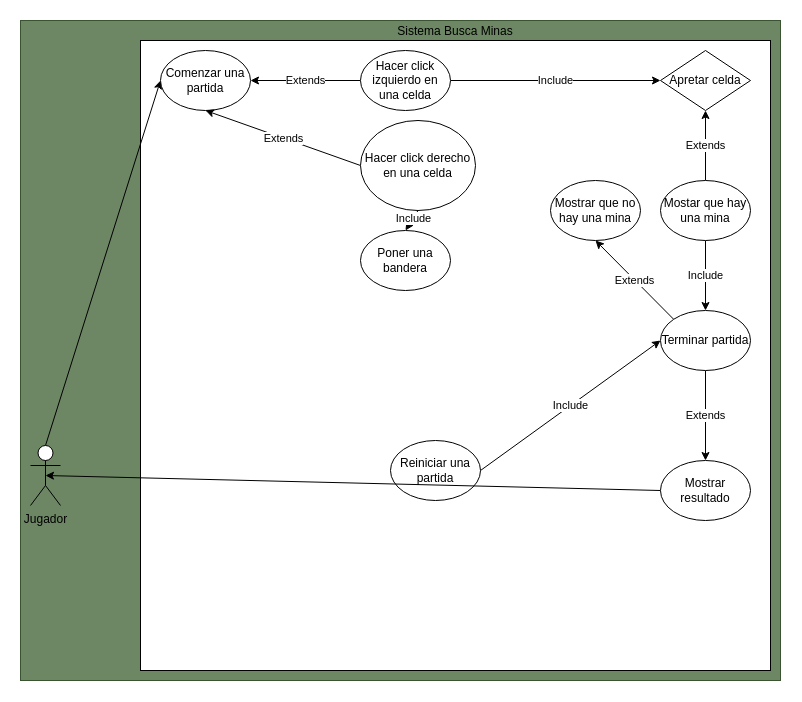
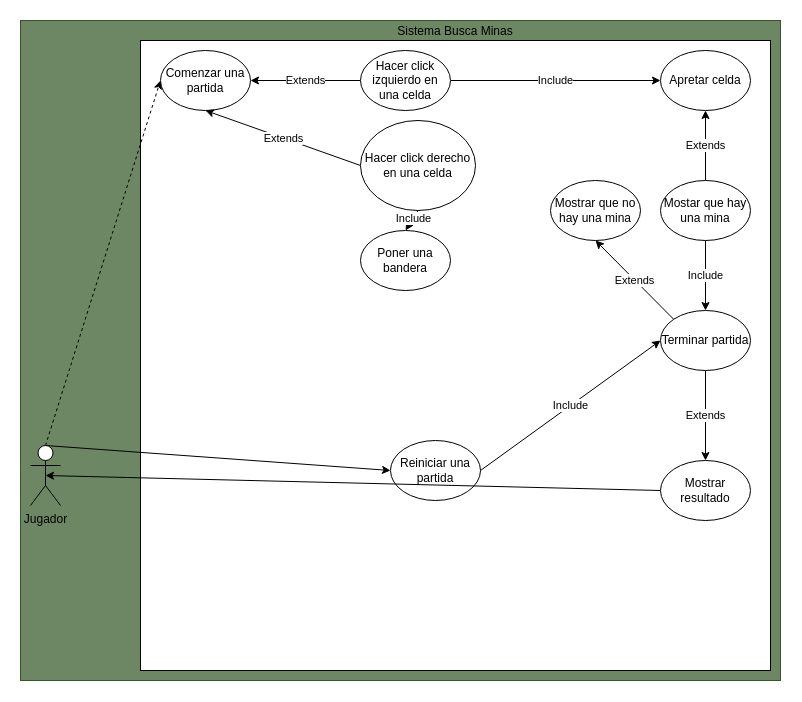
node "Apretar celda": shape diamond -> ellipse
edge "Jugador" -> "Comenzar una partida": style solid -> dashed
edge "Jugador" -> "Reiniciar una partida": added
